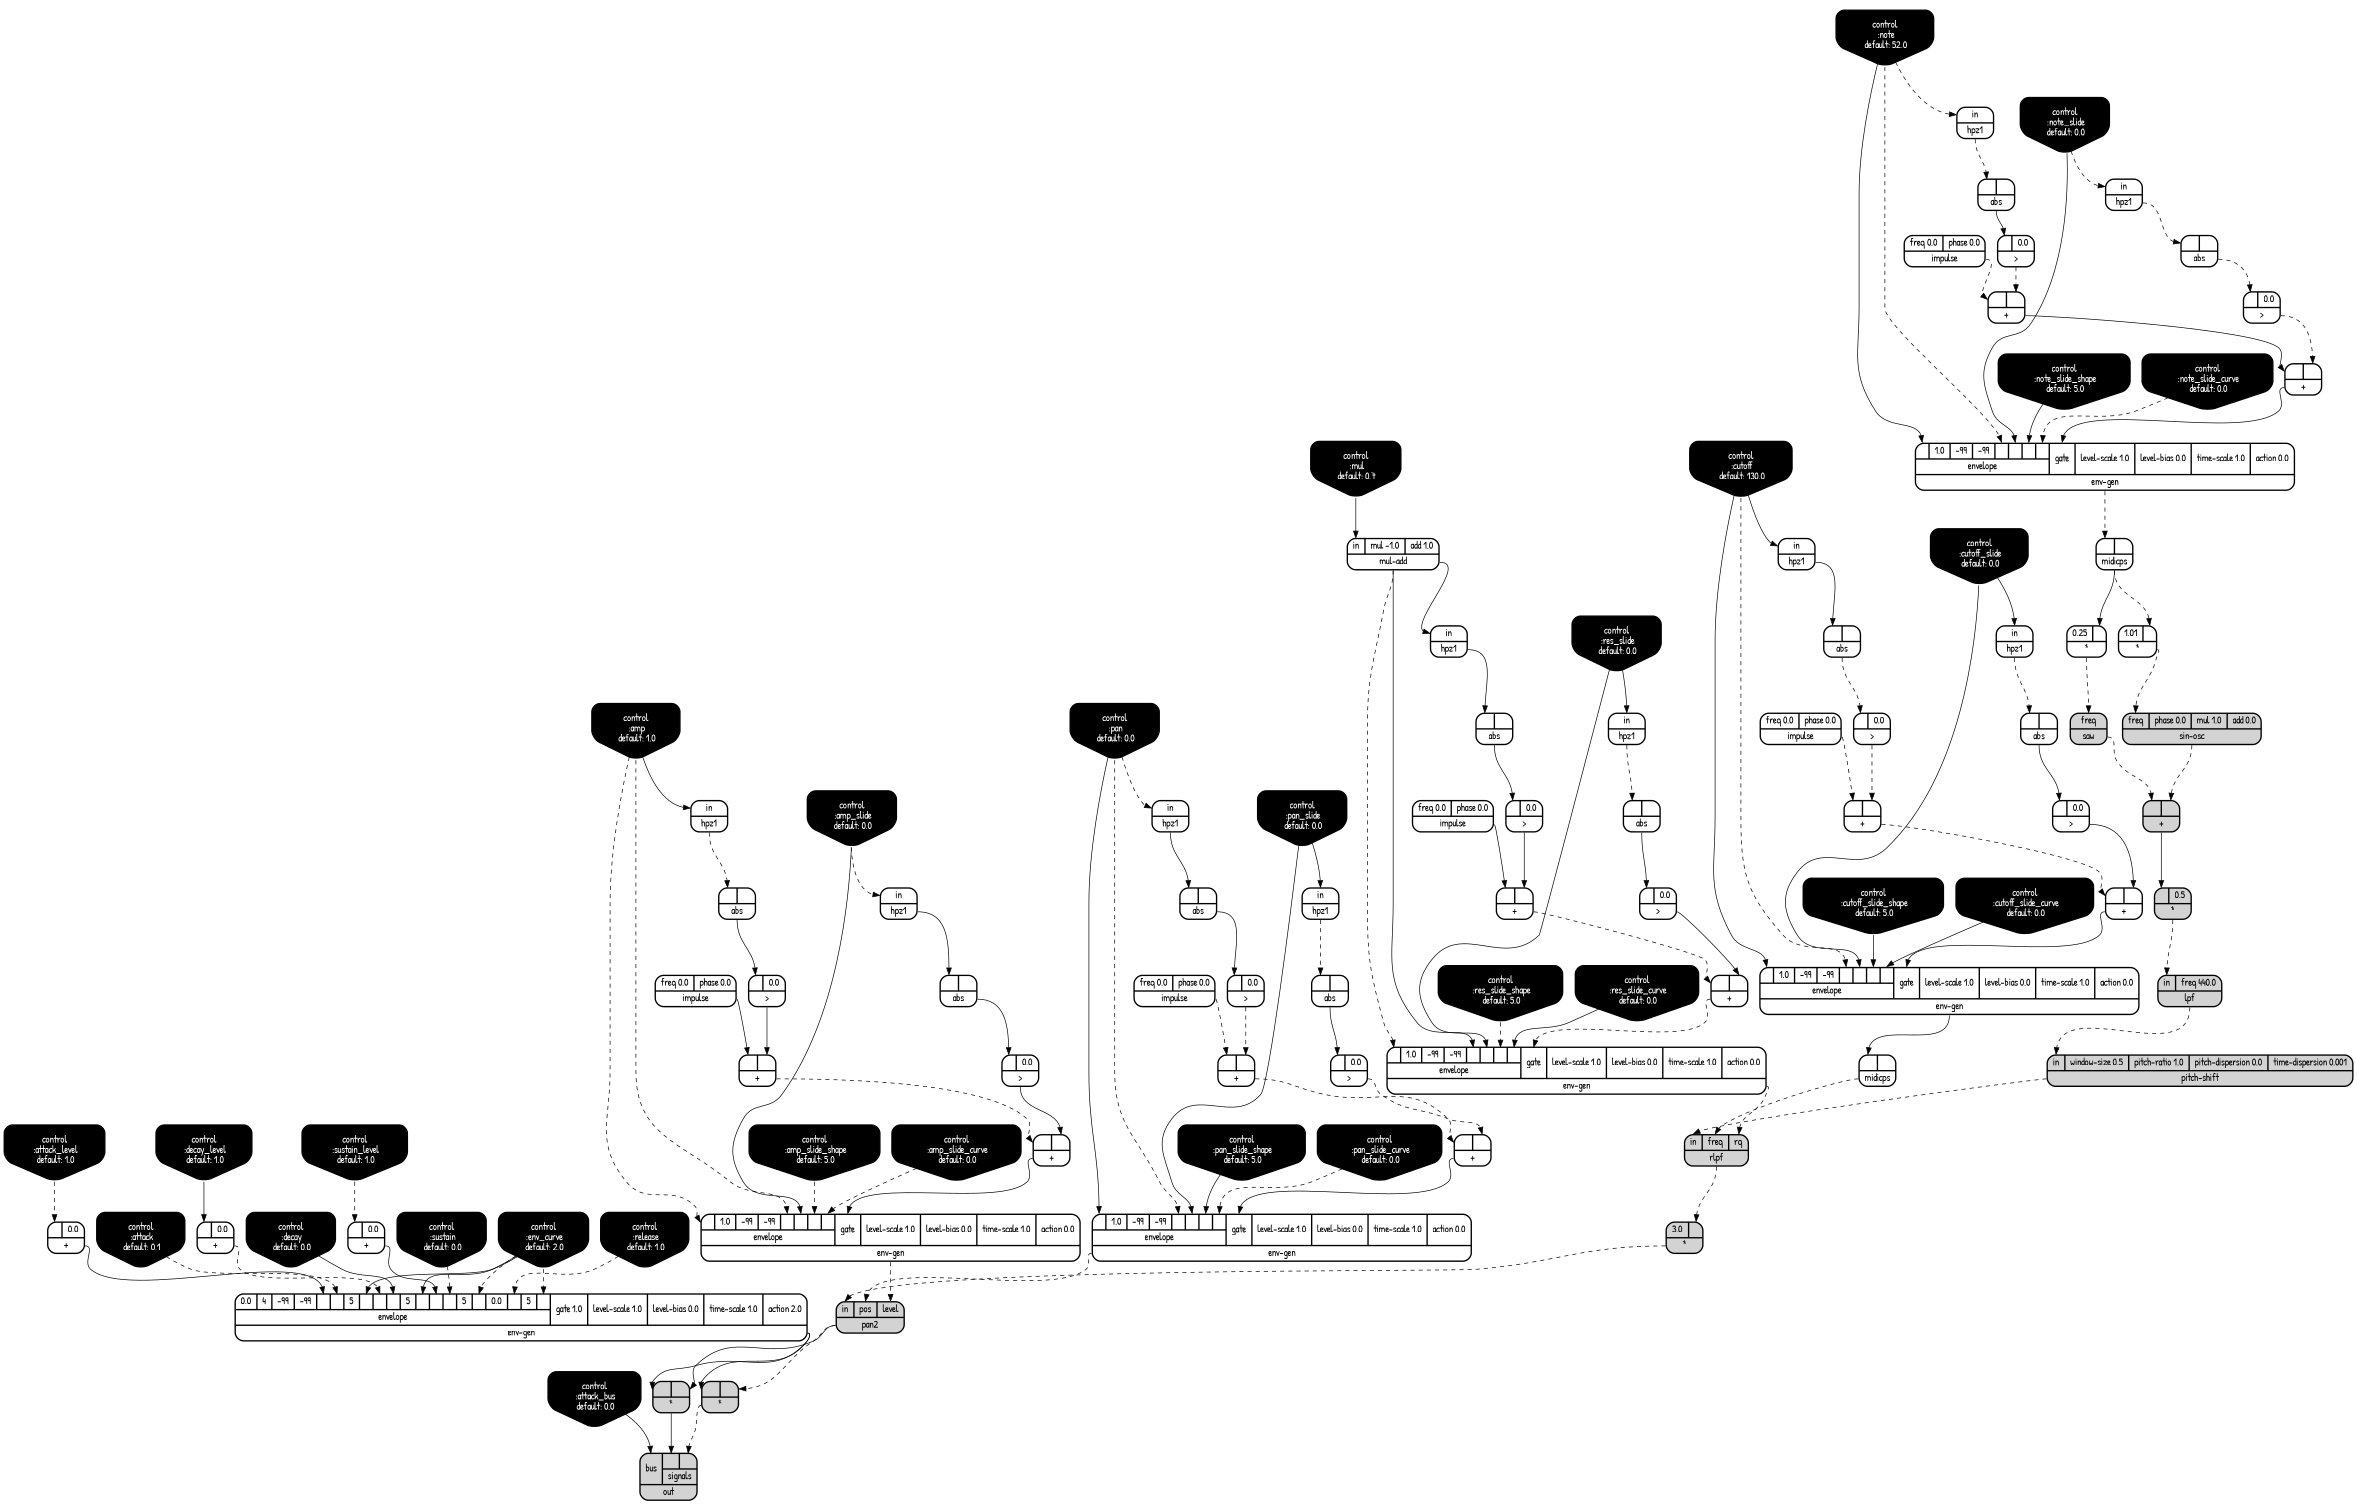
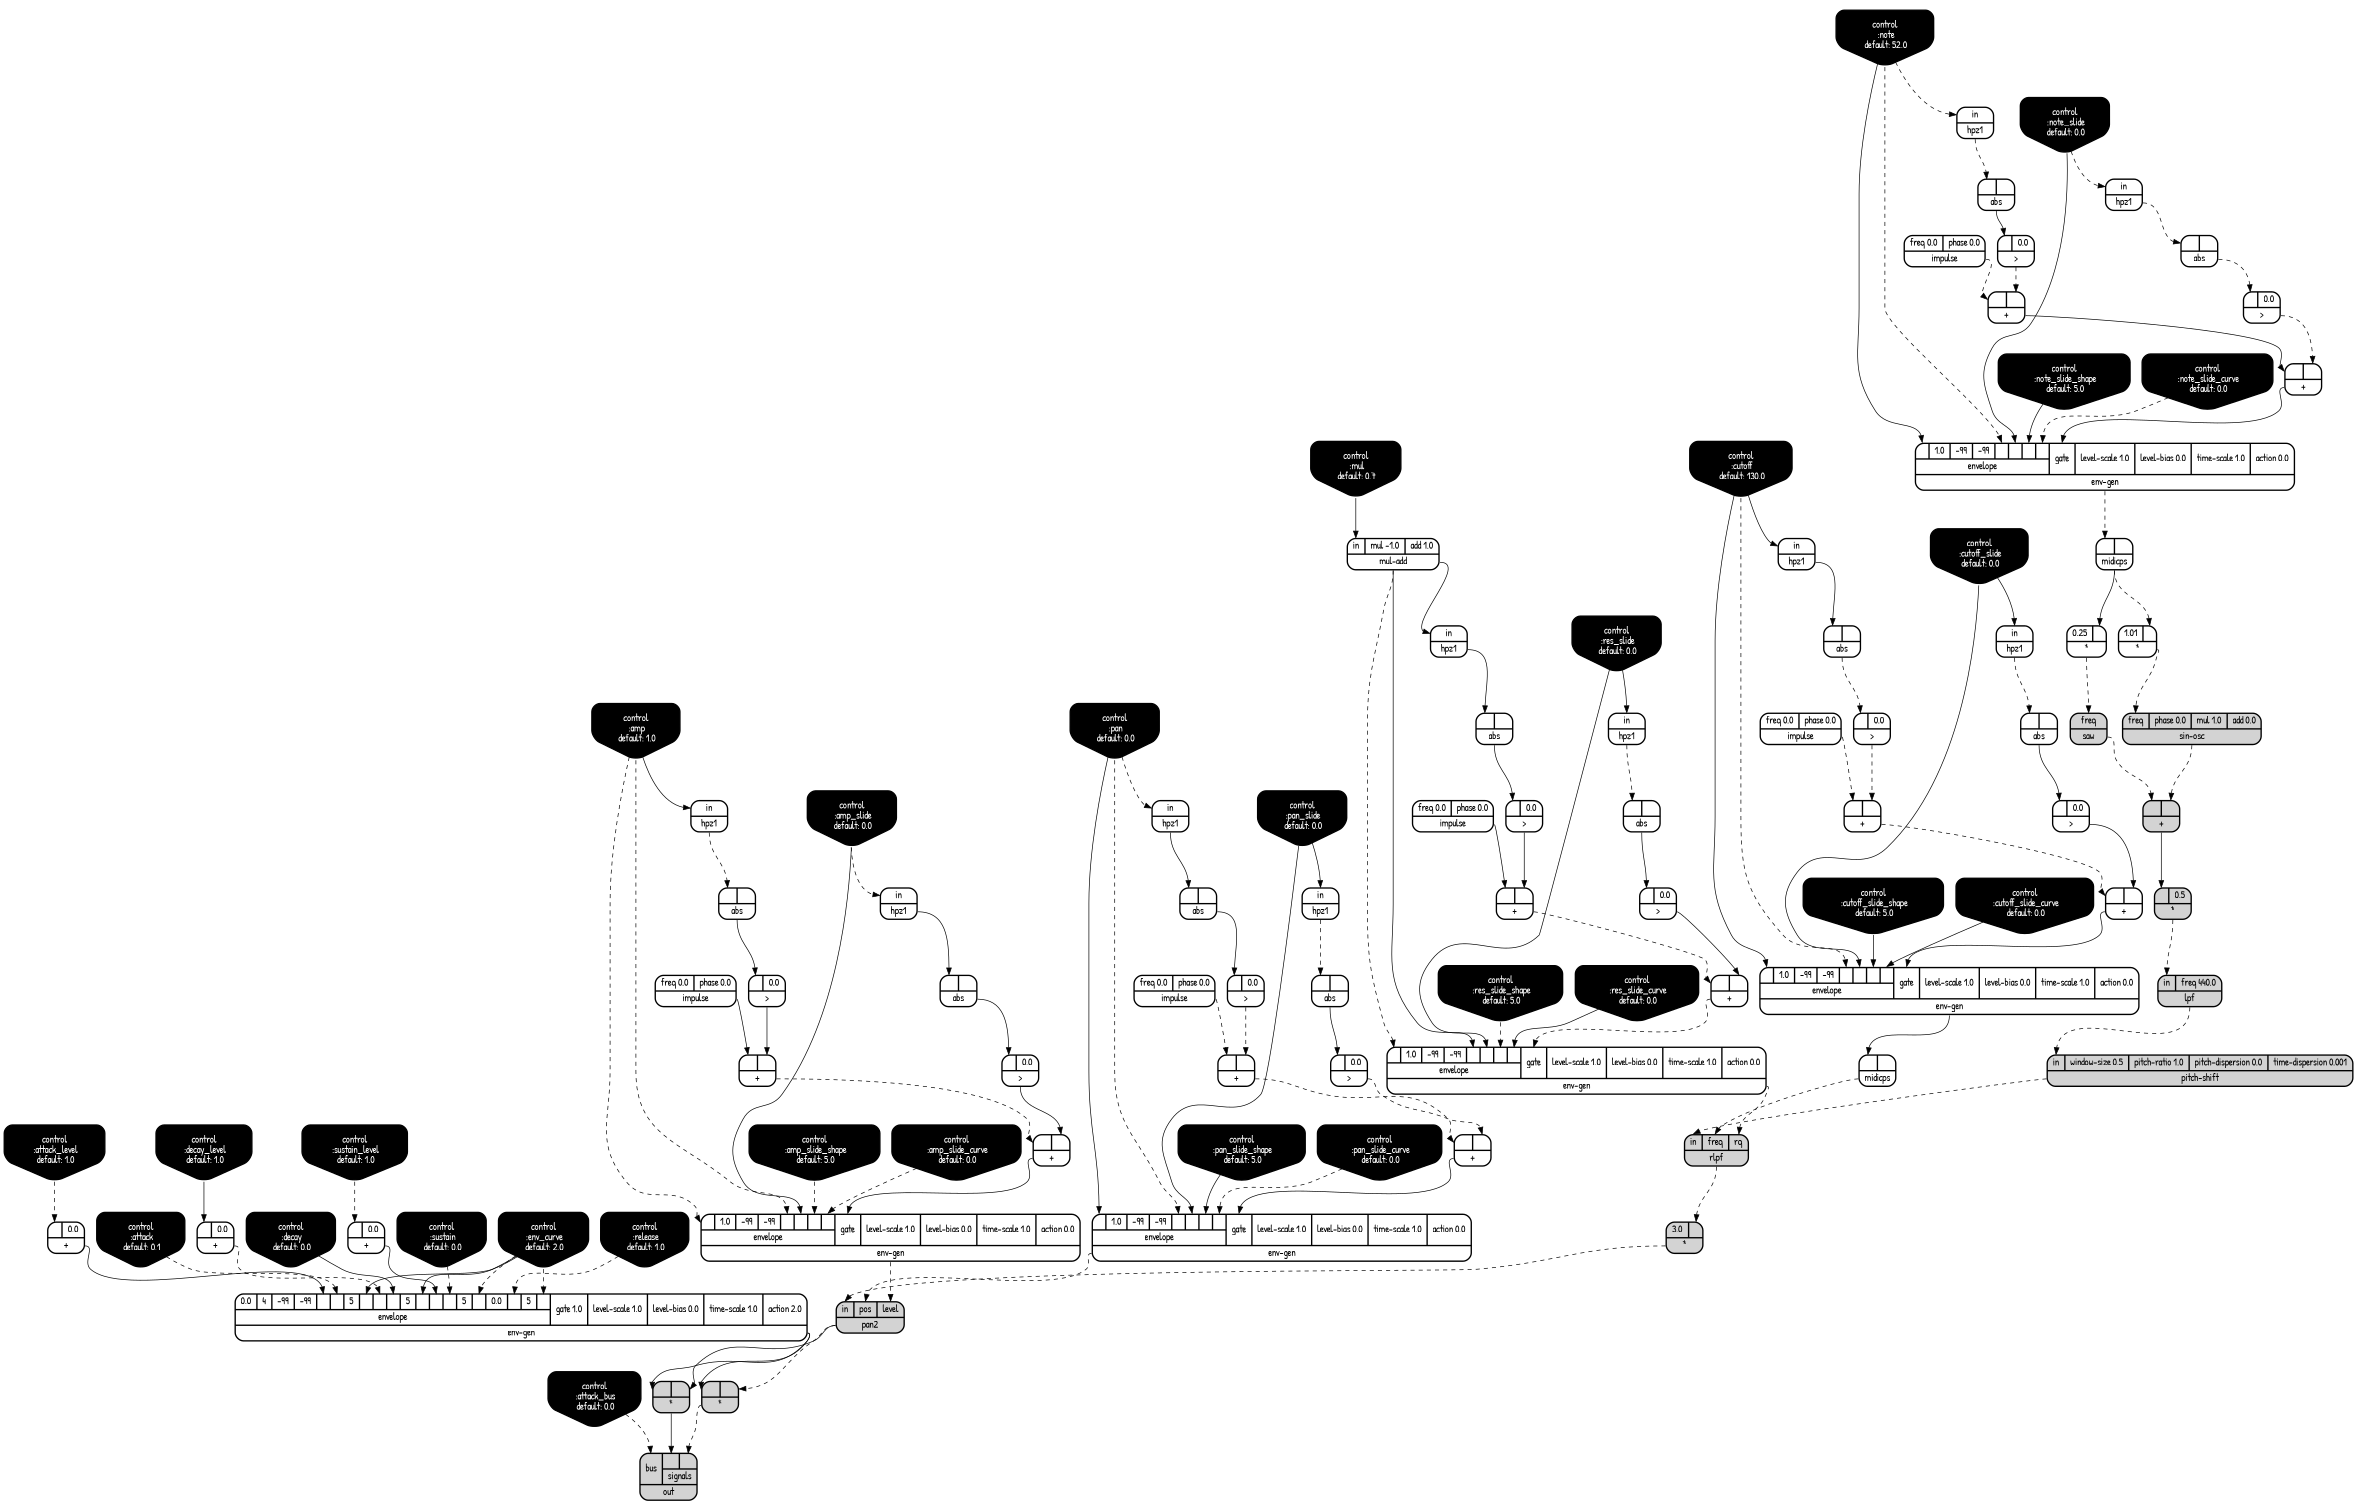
edge "control :attack_bus default: 0.0" -> "bus": style solid -> dashed
